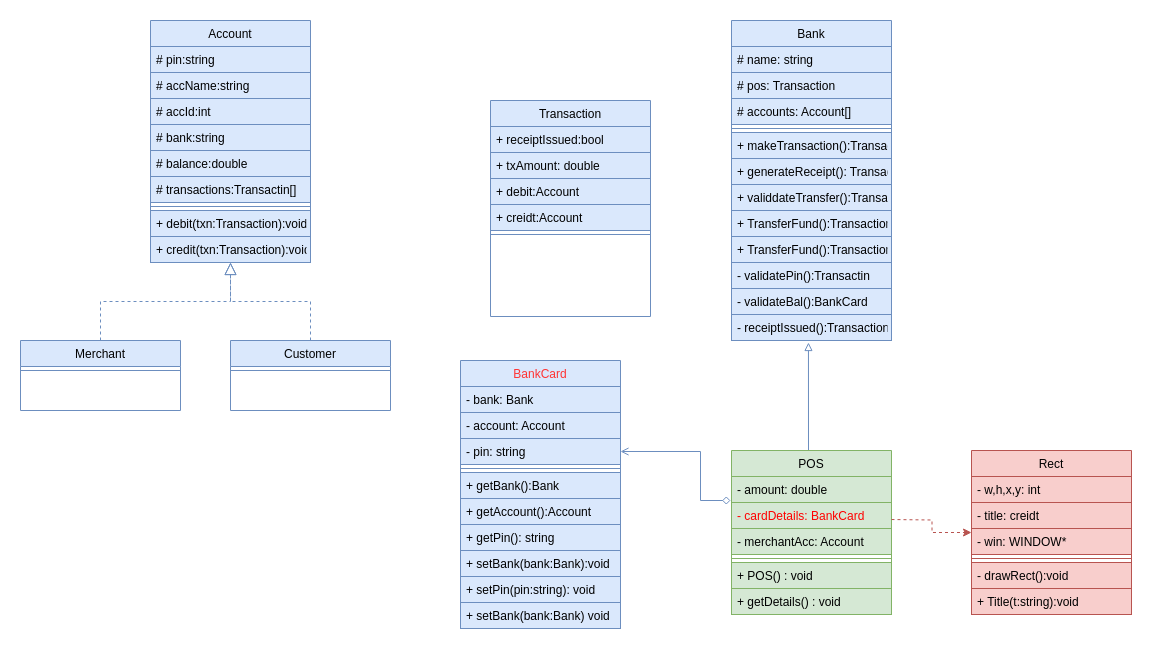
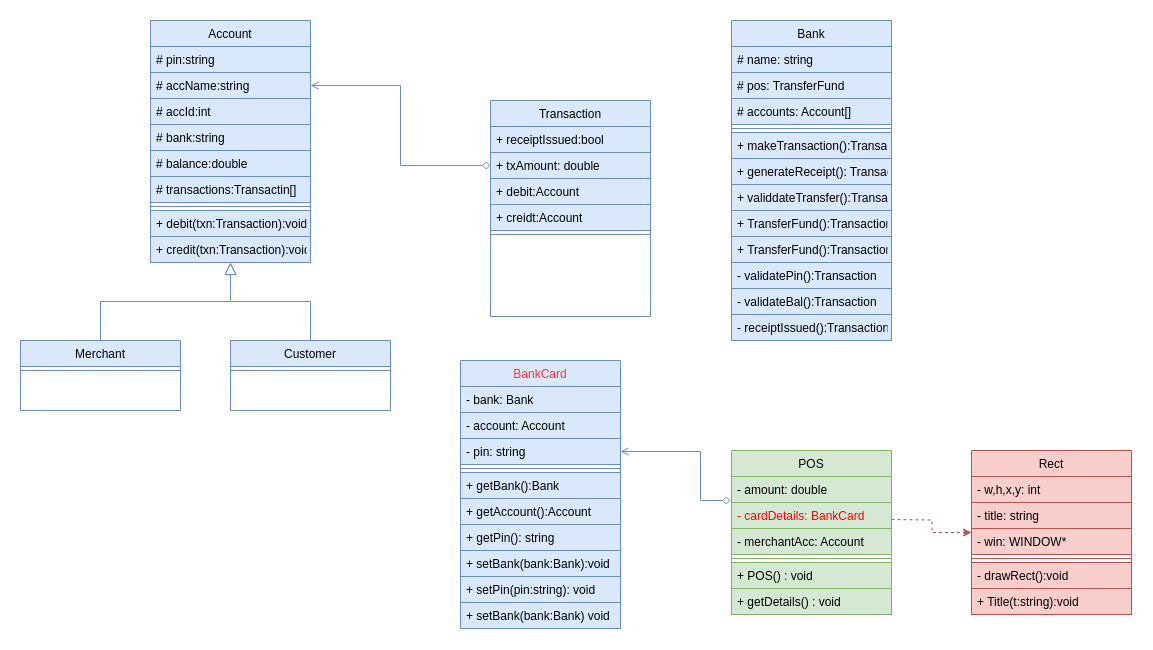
node "# pos: Transaction": label "# pos: Transaction" -> "# pos: TransferFund"
edge "# accName:string" -- "+ txAmount: double": added
node "- validatePin():Transactin": label "- validatePin():Transactin" -> "- validatePin():Transaction"
edge "Merchant" -> "Account": style dashed -> solid
edge "Customer" -> "Account": style dashed -> solid
node "- validateBal():BankCard": label "- validateBal():BankCard" -> "- validateBal():Transaction"
edge "POS" -> "- receiptIssued():Transaction": removed
node "- title: creidt": label "- title: creidt" -> "- title: string"
